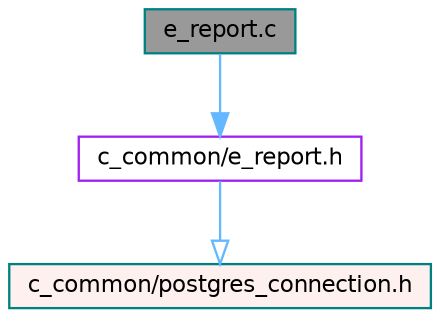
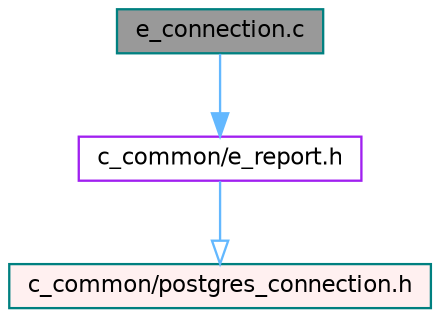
node "e_report.c": label "e_report.c" -> "e_connection.c"
